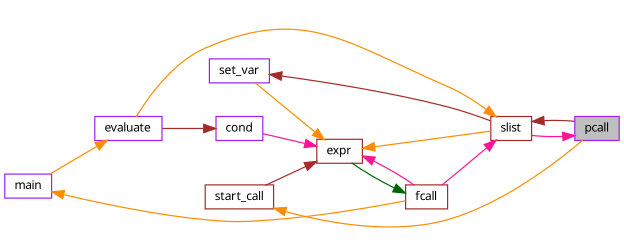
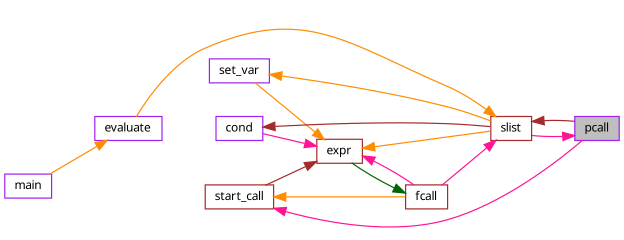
edge "slist" -> "set_var": color brown -> darkorange
edge "evaluate" -> "cond": now "slist" -> "cond"
edge "pcall" -> "start_call": color darkorange -> deeppink
edge "fcall" -> "main": now "fcall" -> "start_call"
